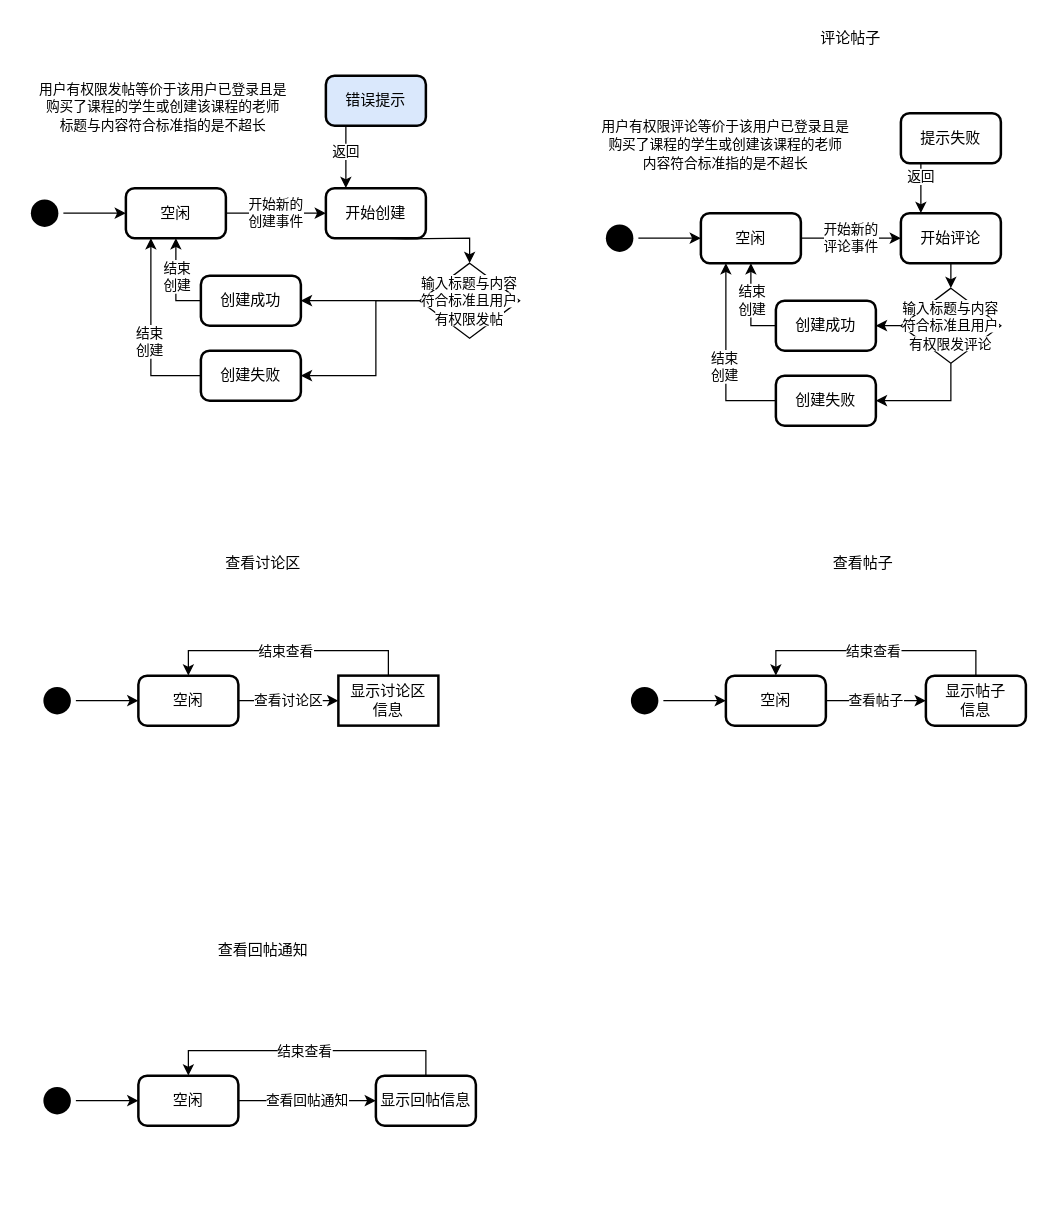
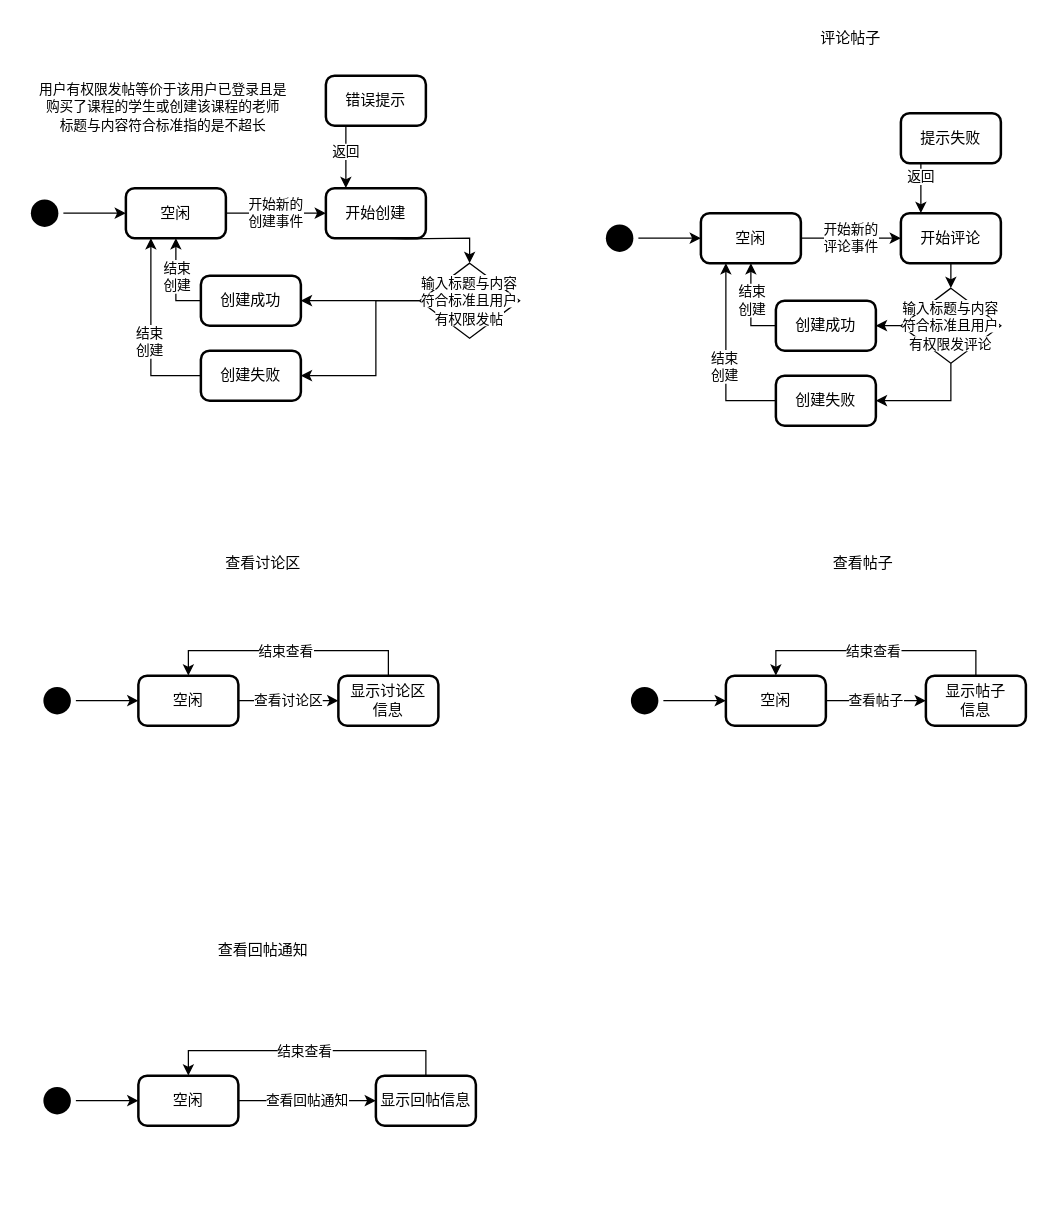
node "错误提示": fillcolor #dae8fc -> #ffffff
node "用户有权限评论等价于该用户已登录且是购买了课程的学生或创建该课程的老师 内容符合标准指的是不超长": removed
node "显示讨论区 信息": shape rectangle -> rounded rectangle
